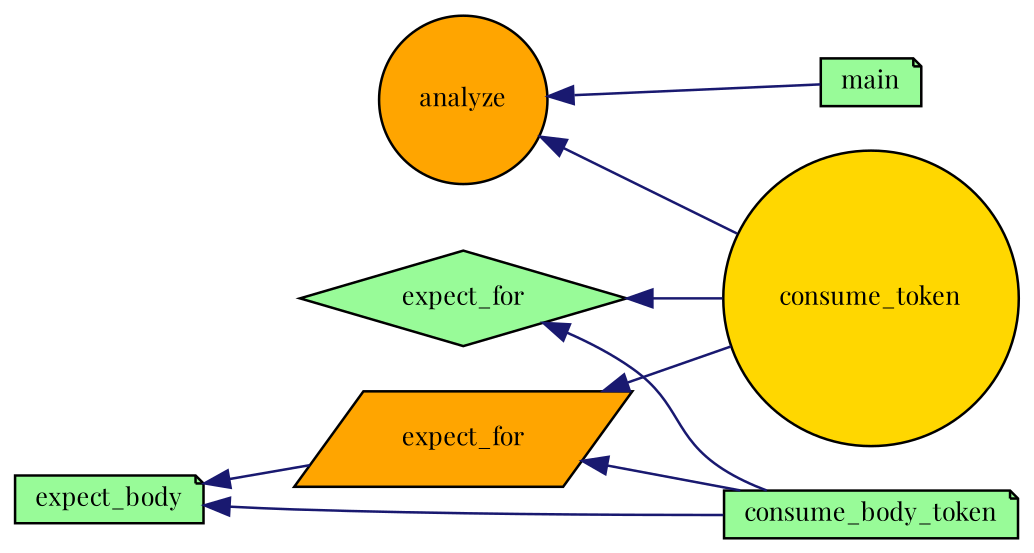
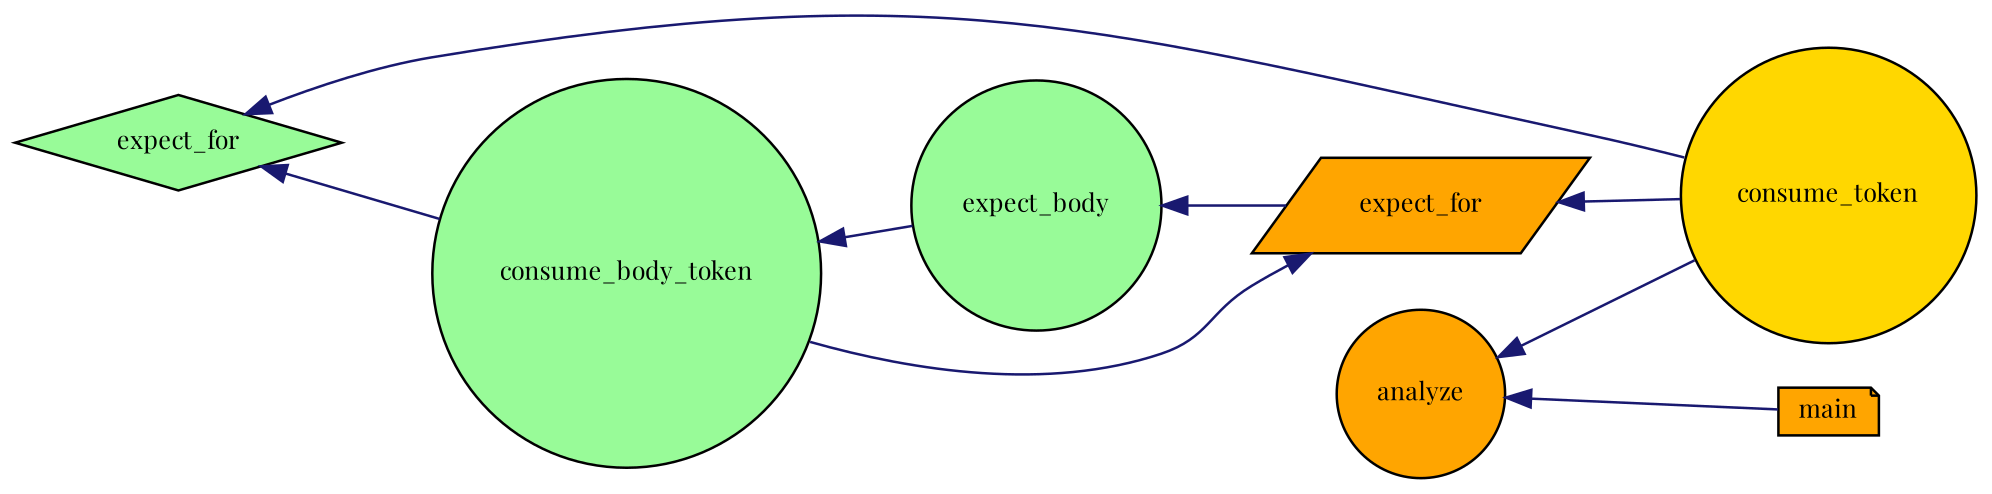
node "main": fillcolor palegreen -> orange
node "expect_body": shape note -> circle
edge "consume_body_token" -> "expect_body": reversed
node "consume_body_token": shape note -> circle
